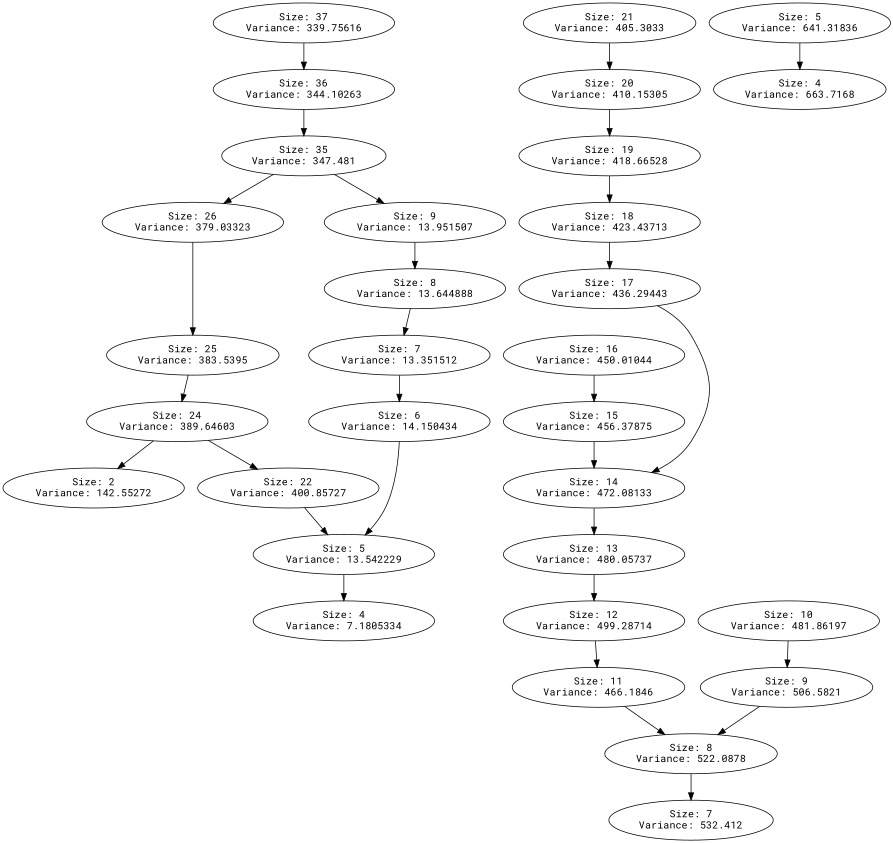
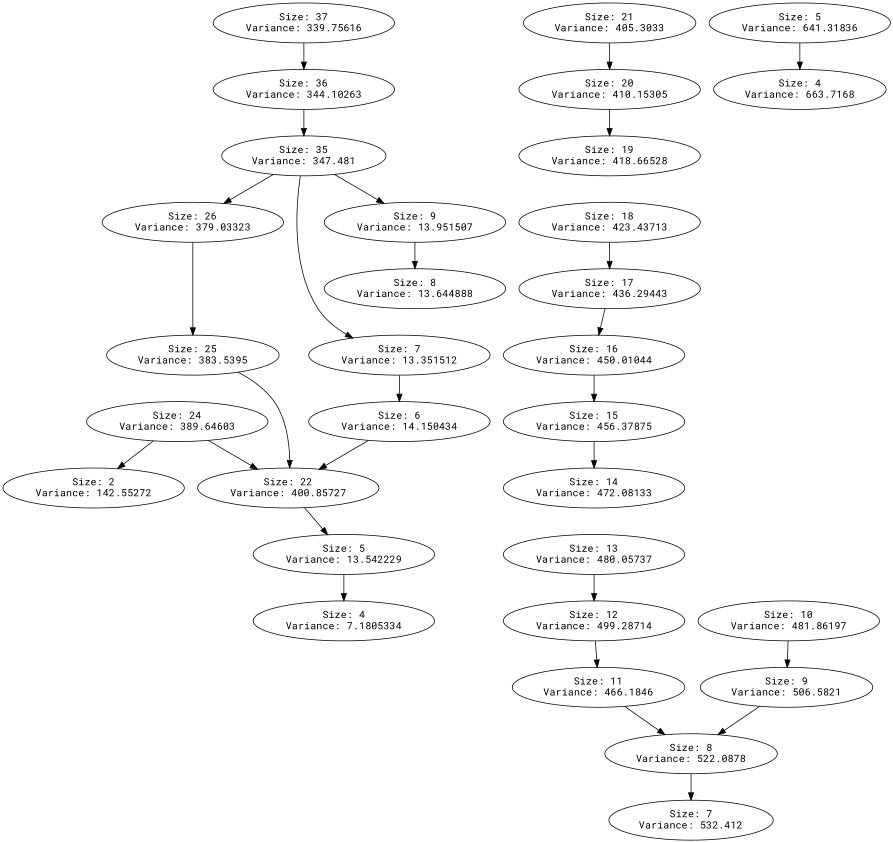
edge "Size: 19 Variance: 418.66528" -> "Size: 18 Variance: 423.43713": removed
edge "Size: 8 Variance: 13.644888" -> "Size: 7 Variance: 13.351512": now "Size: 35 Variance: 347.481" -> "Size: 7 Variance: 13.351512"
edge "Size: 25 Variance: 383.5395" -> "Size: 24 Variance: 389.64603": now "Size: 25 Variance: 383.5395" -> "Size: 22 Variance: 400.85727"
edge "Size: 17 Variance: 436.29443" -> "Size: 14 Variance: 472.08133": now "Size: 17 Variance: 436.29443" -> "Size: 16 Variance: 450.01044"
edge "Size: 6 Variance: 14.150434" -> "Size: 5 Variance: 13.542229": now "Size: 6 Variance: 14.150434" -> "Size: 22 Variance: 400.85727"
edge "Size: 14 Variance: 472.08133" -> "Size: 13 Variance: 480.05737": removed
